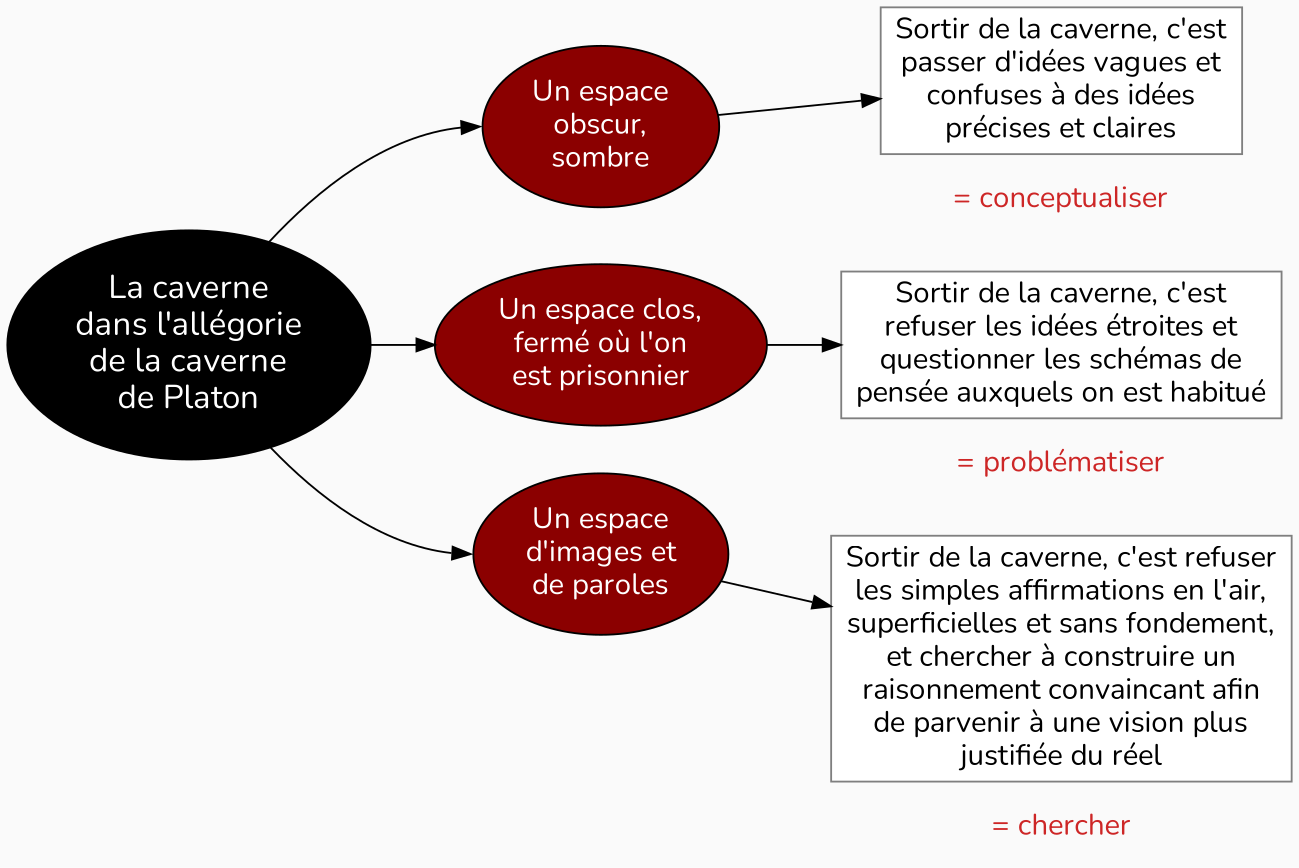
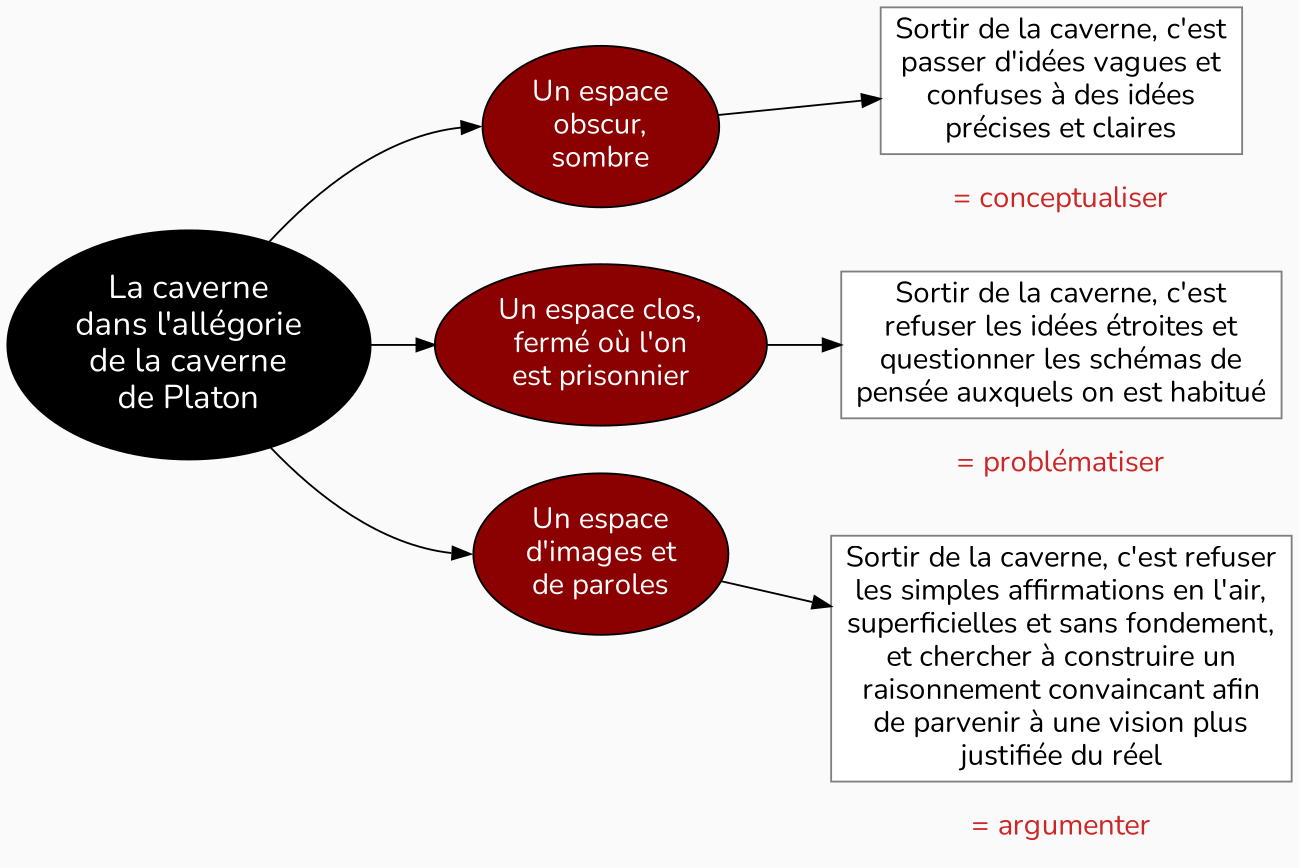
node "= chercher": label "= chercher" -> "= argumenter"
